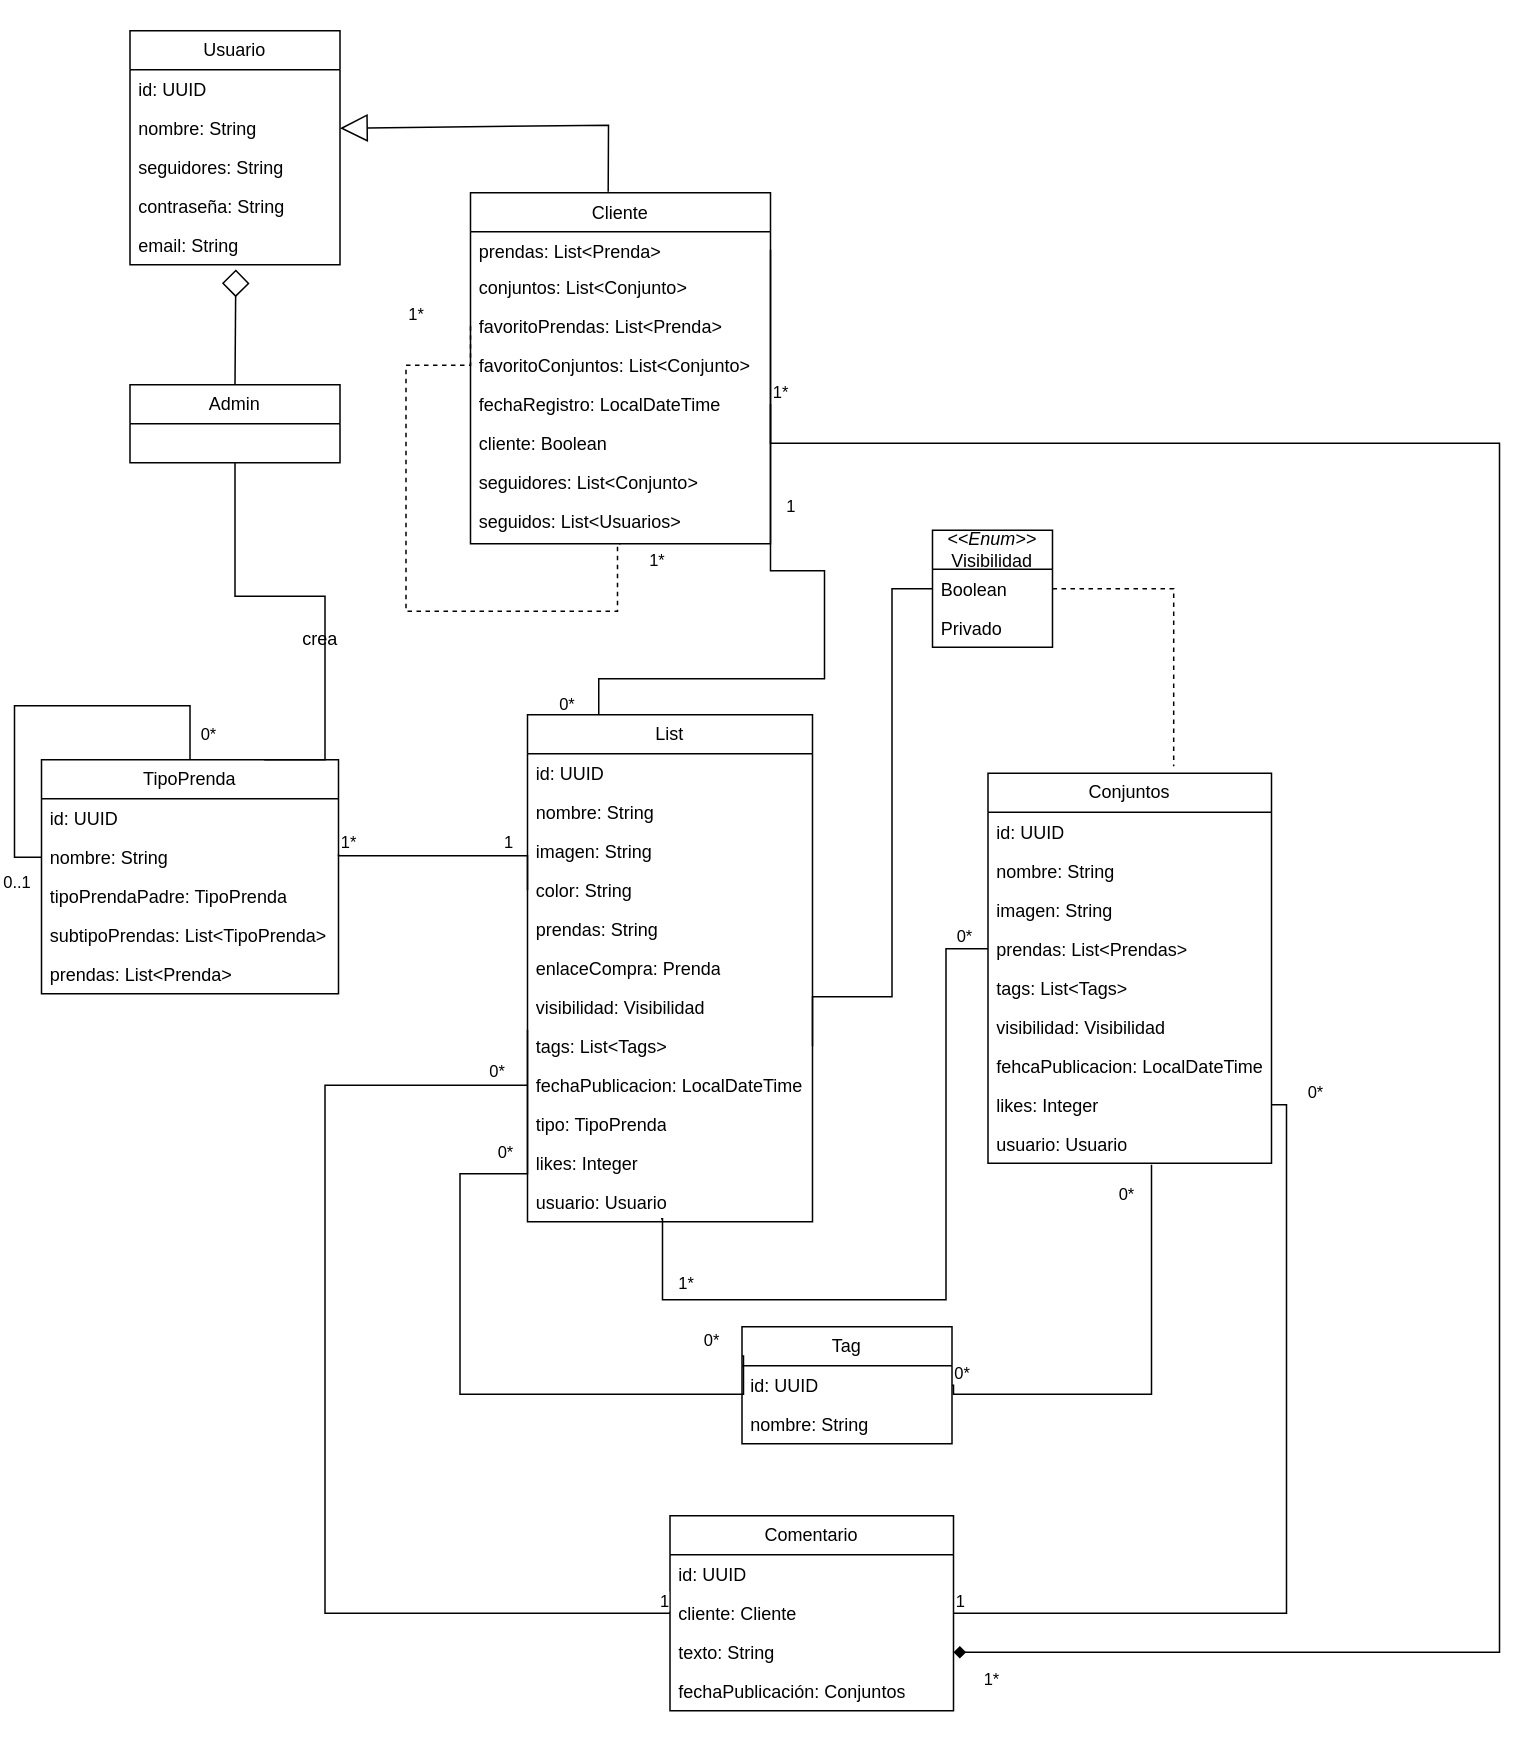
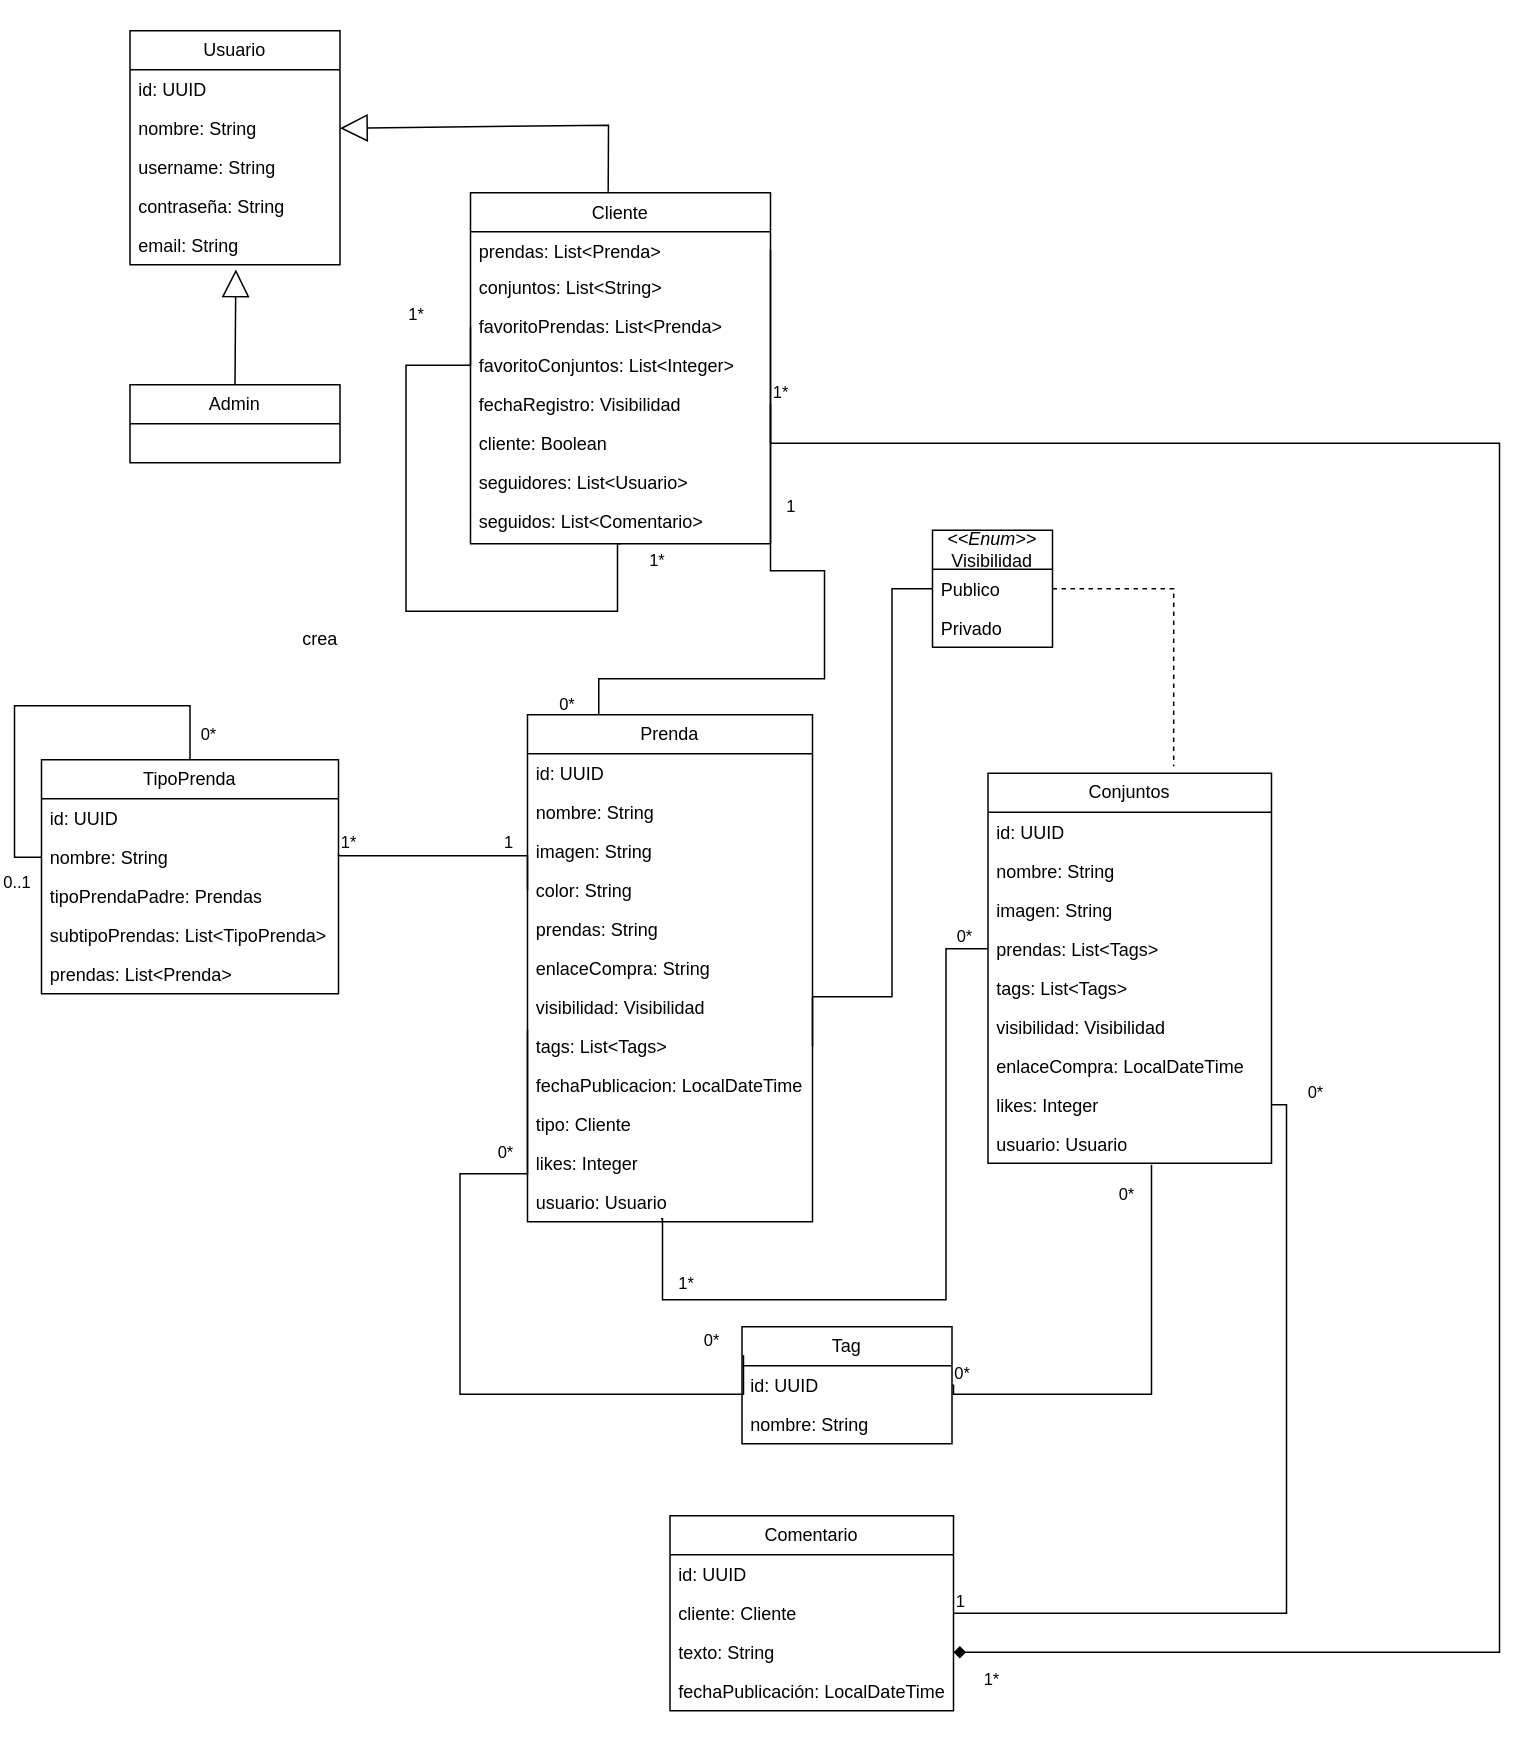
node "seguidores: String": label "seguidores: String" -> "username: String"
node "conjuntos: List<Conjunto>": label "conjuntos: List<Conjunto>" -> "conjuntos: List<String>"
edge "Admin" -> "email: String": arrowhead diamond -> block
node "favoritoConjuntos: List<Conjunto>": label "favoritoConjuntos: List<Conjunto>" -> "favoritoConjuntos: List<Integer>"
node "fechaRegistro: LocalDateTime": label "fechaRegistro: LocalDateTime" -> "fechaRegistro: Visibilidad"
node "seguidores: List<Conjunto>": label "seguidores: List<Conjunto>" -> "seguidores: List<Usuario>"
node "seguidos: List<Usuarios>": label "seguidos: List<Usuarios>" -> "seguidos: List<Comentario>"
node "Boolean": label "Boolean" -> "Publico"
edge "favoritoPrendas: List<Prenda>" -- "Cliente": style dashed -> solid
edge "Admin" -- "TipoPrenda": removed
node "List": label "List" -> "Prenda"
node "tipoPrendaPadre: TipoPrenda": label "tipoPrendaPadre: TipoPrenda" -> "tipoPrendaPadre: Prendas"
node "prendas: List<Prendas>": label "prendas: List<Prendas>" -> "prendas: List<Tags>"
node "enlaceCompra: Prenda": label "enlaceCompra: Prenda" -> "enlaceCompra: String"
node "fehcaPublicacion: LocalDateTime": label "fehcaPublicacion: LocalDateTime" -> "enlaceCompra: LocalDateTime"
node "tipo: TipoPrenda": label "tipo: TipoPrenda" -> "tipo: Cliente"
edge "fechaPublicacion: LocalDateTime" -- "cliente: Cliente": removed, labels "0*", "1"
node "fechaPublicación: Conjuntos": label "fechaPublicación: Conjuntos" -> "fechaPublicación: LocalDateTime"
